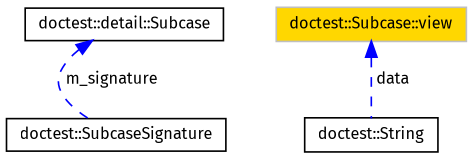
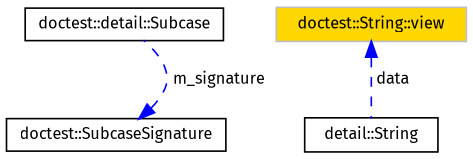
node "doctest::Subcase::view": label "doctest::Subcase::view" -> "doctest::String::view"
edge "doctest::SubcaseSignature" -> "doctest::detail::Subcase": reversed
node "doctest::String": label "doctest::String" -> "detail::String"
